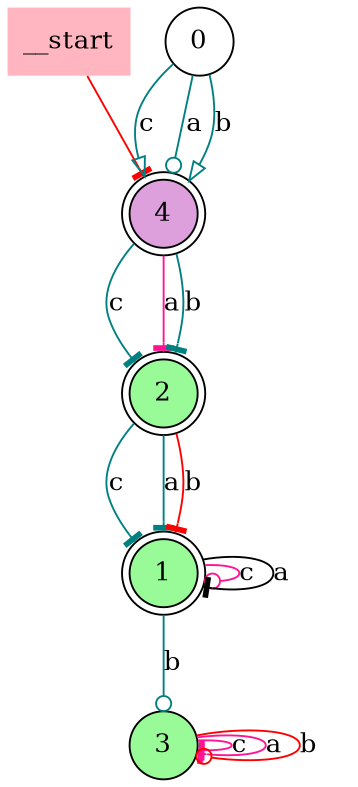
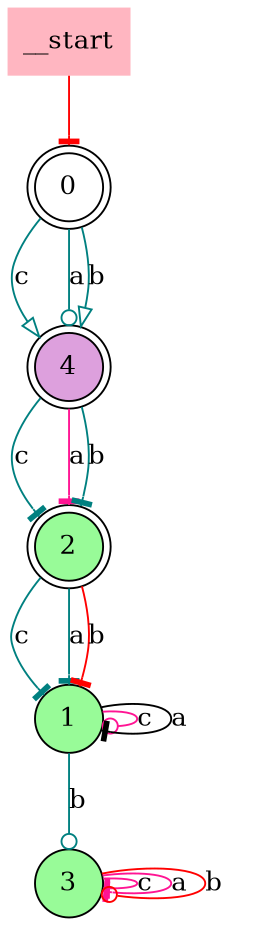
node "0": shape circle -> doublecircle
edge "__start" -> "4": now "__start" -> "0"
node "1": shape doublecircle -> circle
